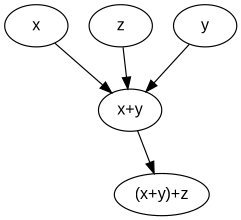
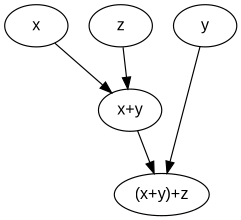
edge "y" -> "x+y": now "y" -> "(x+y)+z"
